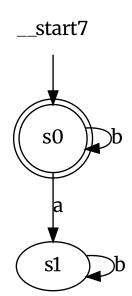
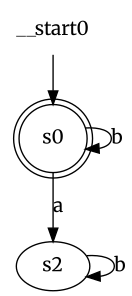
node "__start7": label "__start7" -> "__start0"
node "s1": label "s1" -> "s2"
